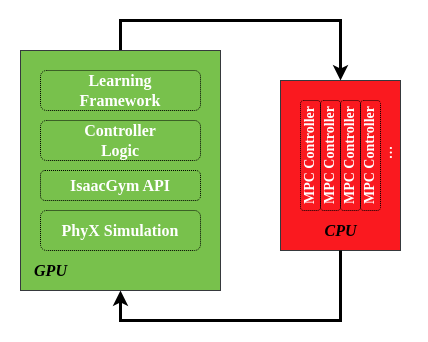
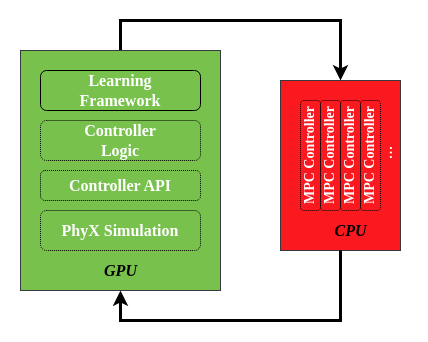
node "LearningFramework": style dashed -> solid
node "IsaacGym API": label "IsaacGym API" -> "Controller API"
node "CPU": moved (341, 231) -> (351, 231)
node "GPU": moved (51, 271) -> (121, 271)
